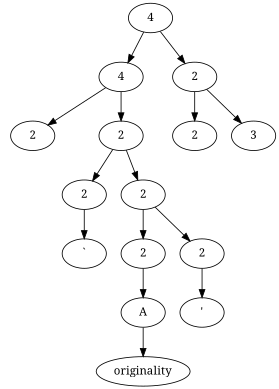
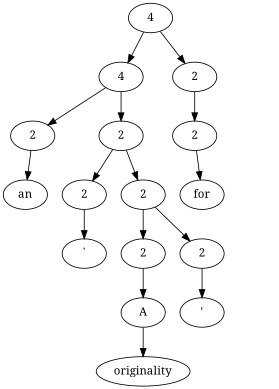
node "3": removed
node "an": added
node "for": added
